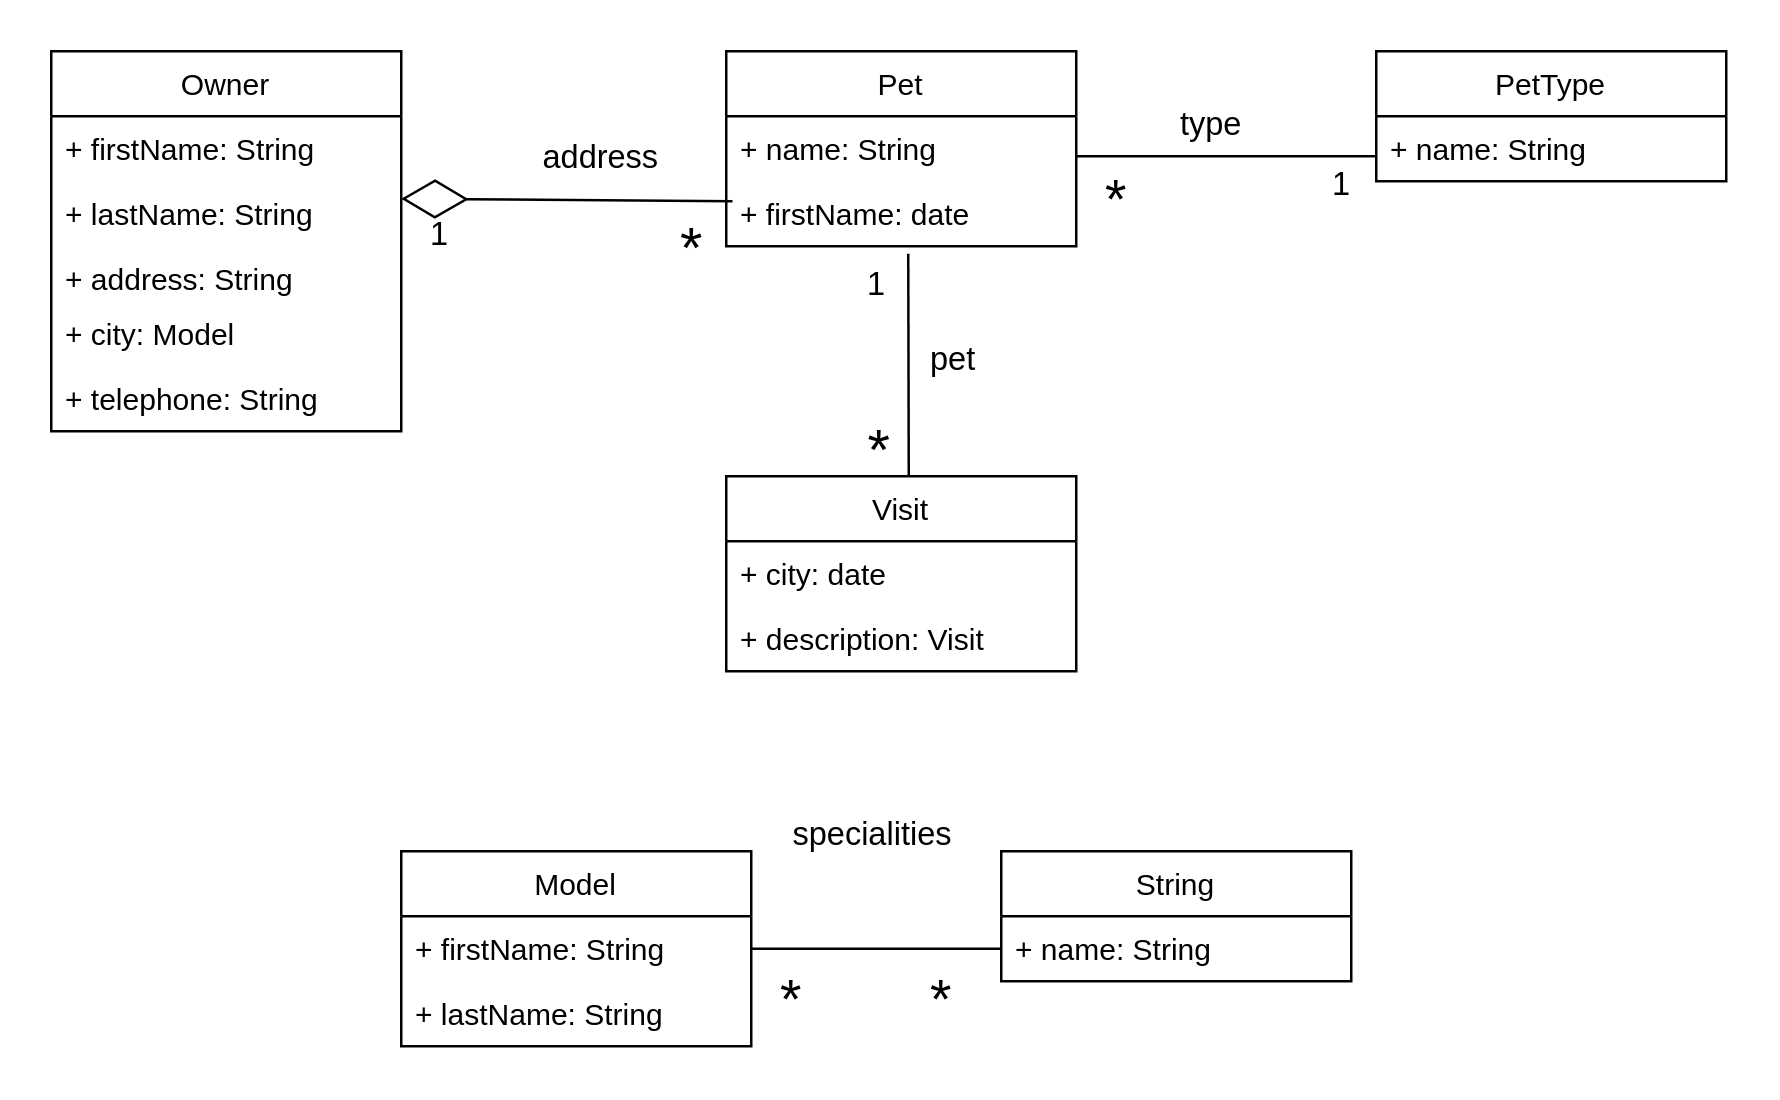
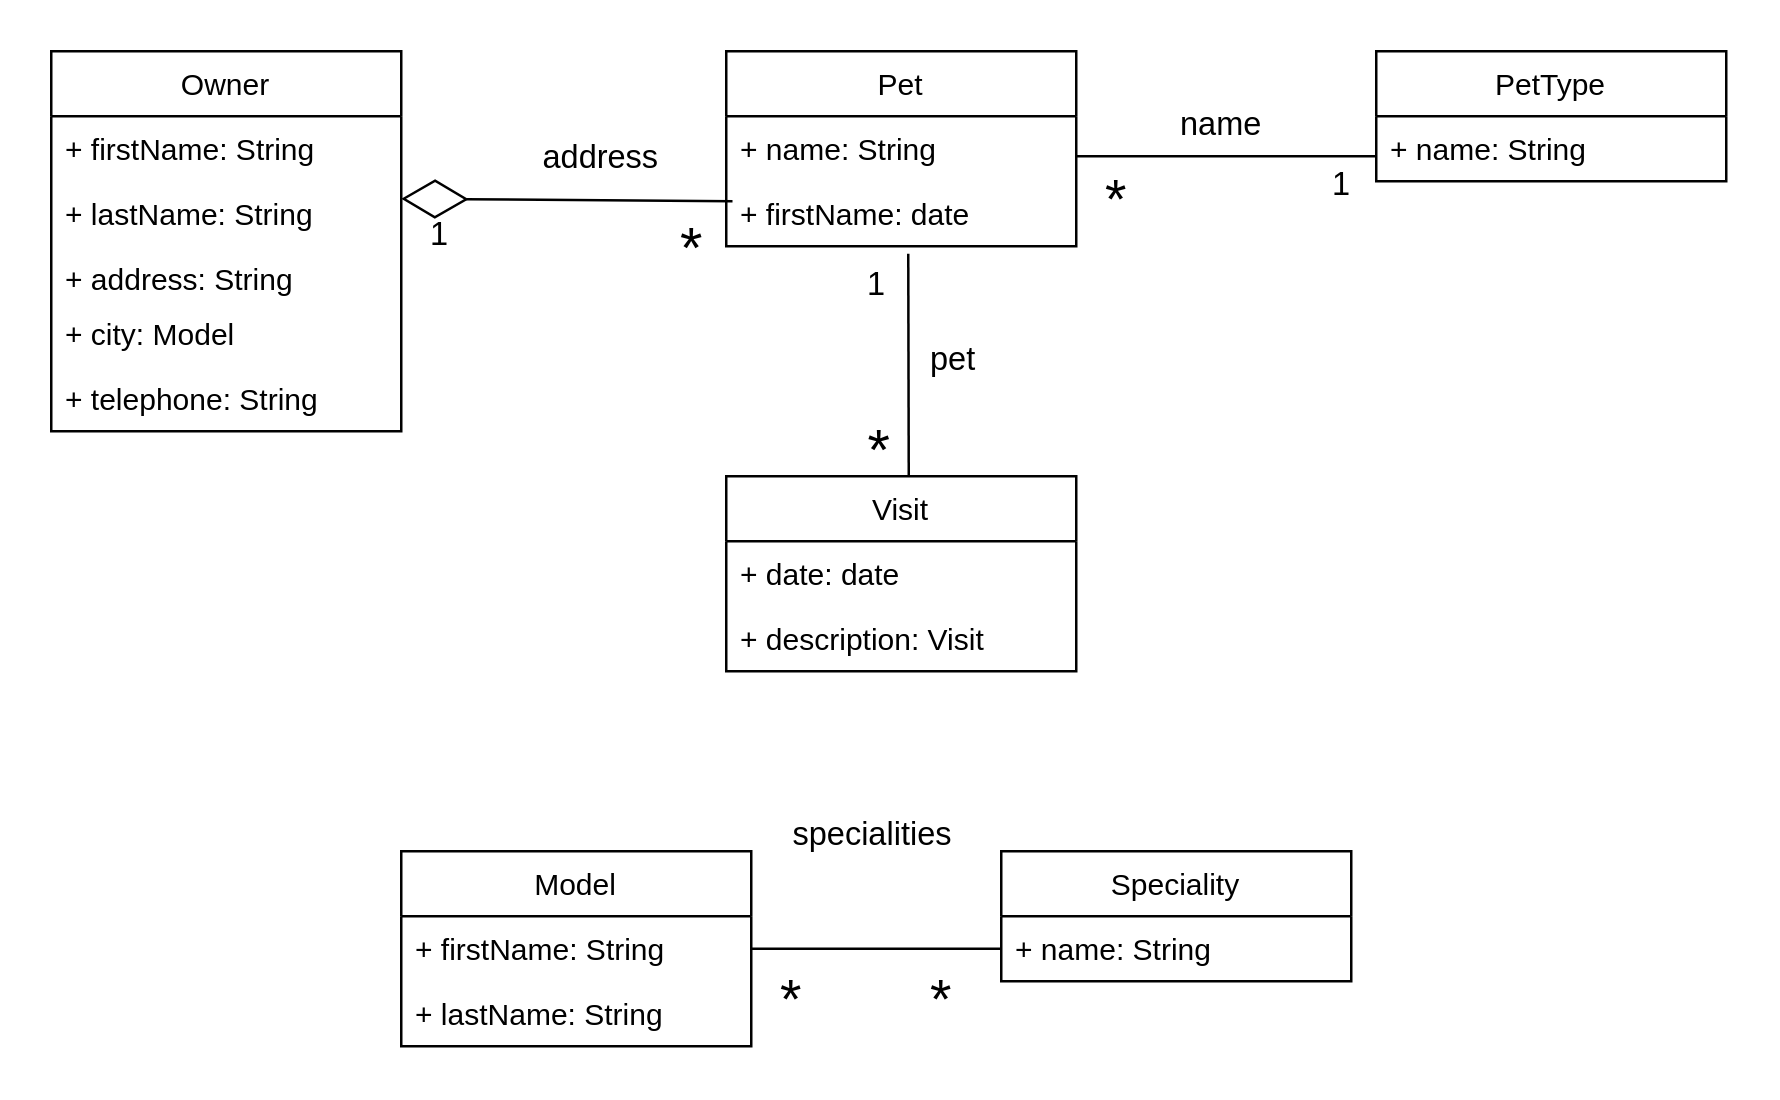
node "type": label "type" -> "name"
node "+ city: date": label "+ city: date" -> "+ date: date"
node "String": label "String" -> "Speciality"
